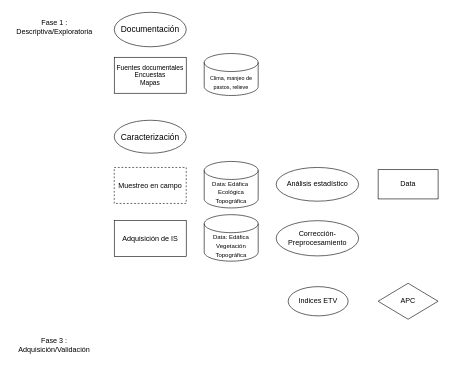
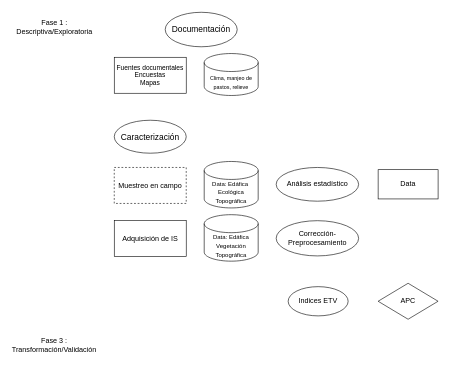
node "Documentación": moved (150, 30) -> (201, 30)
node "Fase 3 : Adquisición/Validación": label "Fase 3 : Adquisición/Validación" -> "Fase 3 : Transformación/Validación"
